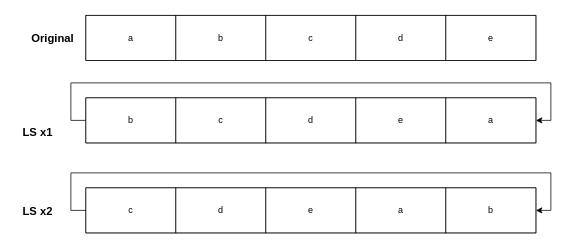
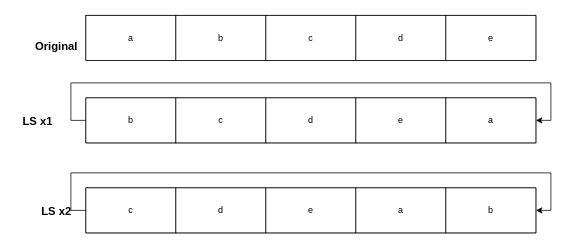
node "Original": moved (53, 38) -> (57, 45)
node "LS x1": moved (38, 132) -> (38, 120)
node "LS x2": moved (38, 210) -> (57, 210)
